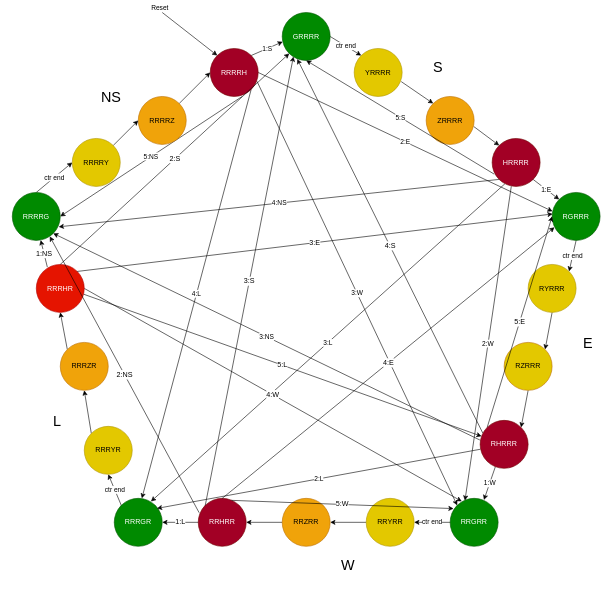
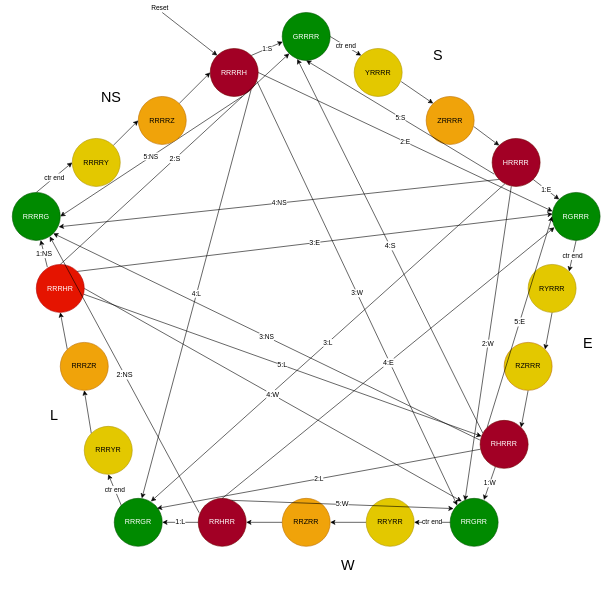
node "S": moved (438, 68) -> (438, 56)
edge "RRHRR" -> "GRRRR": removed, label "3:S"
node "L": moved (57, 422) -> (54, 416)
